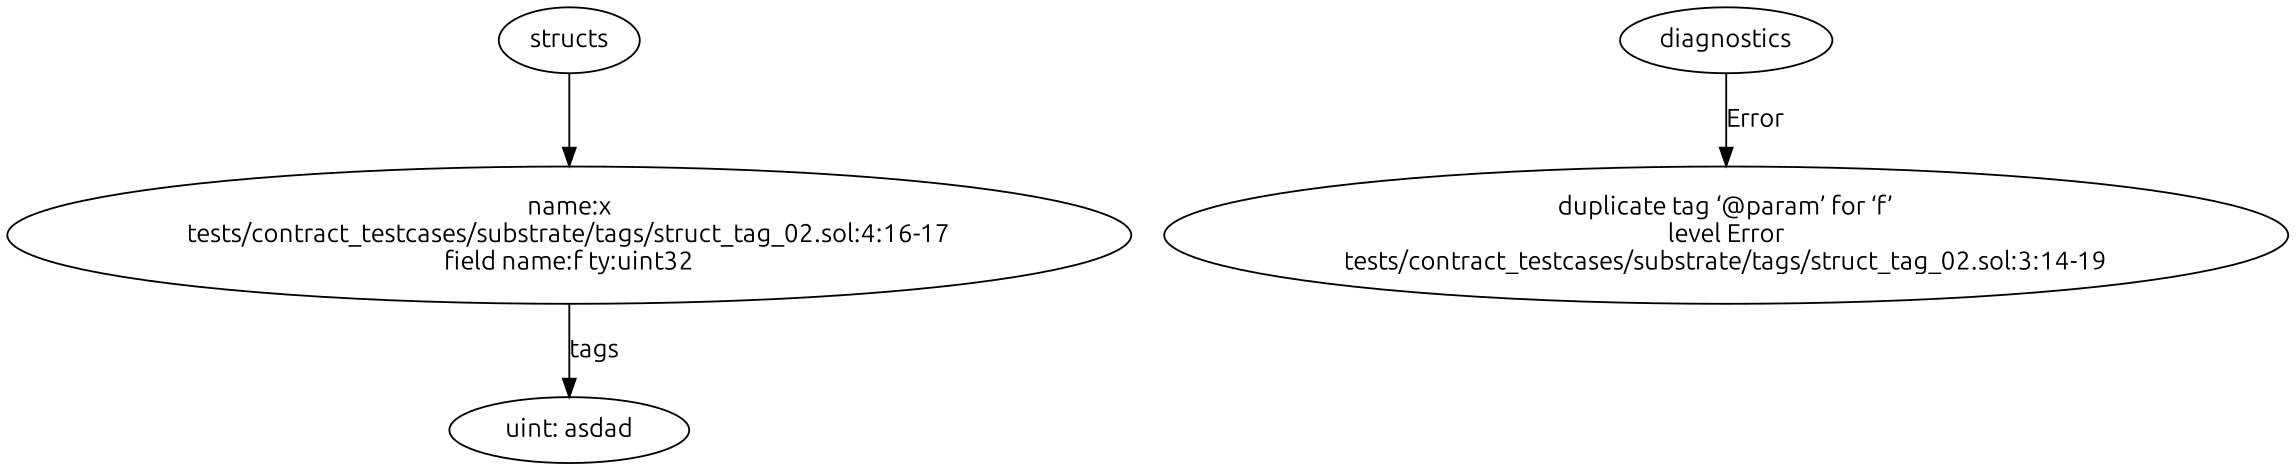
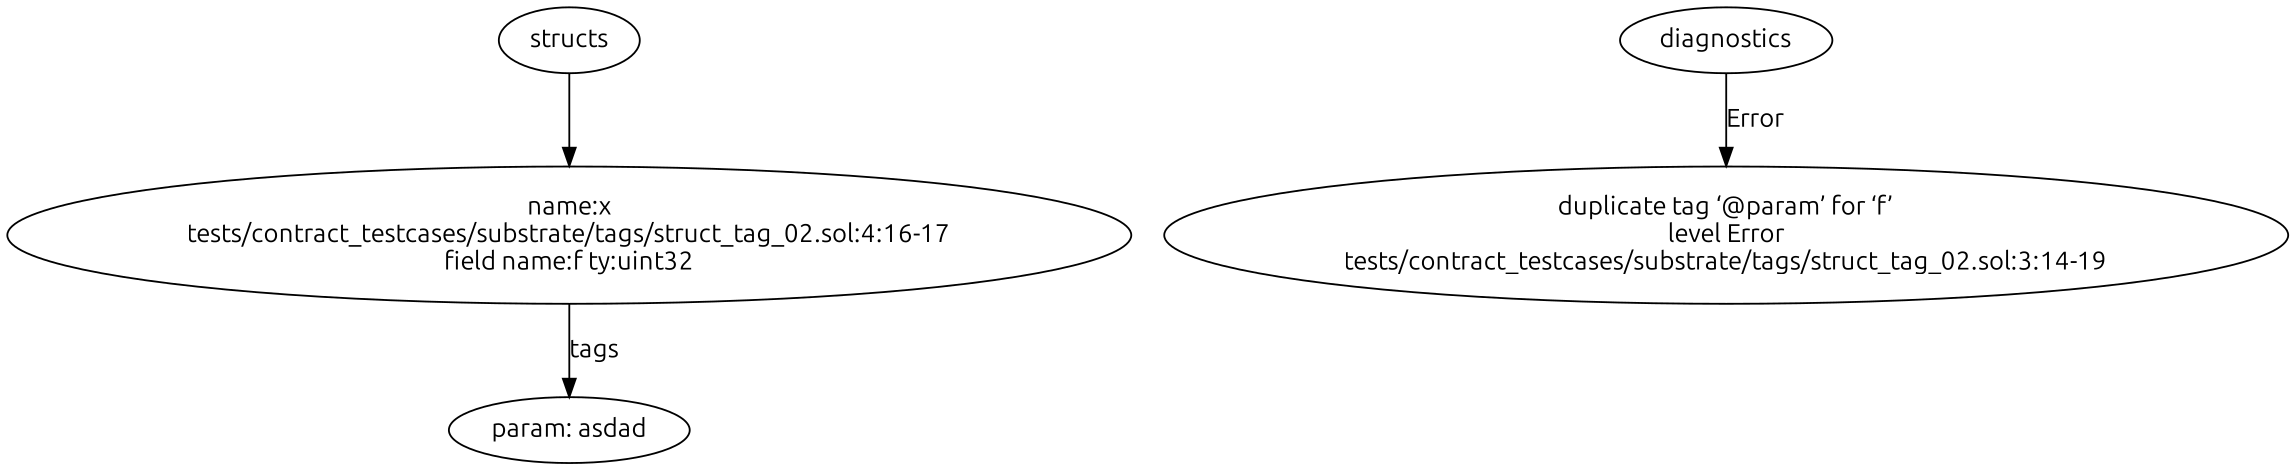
node "uint: asdad": label "uint: asdad" -> "param: asdad"
